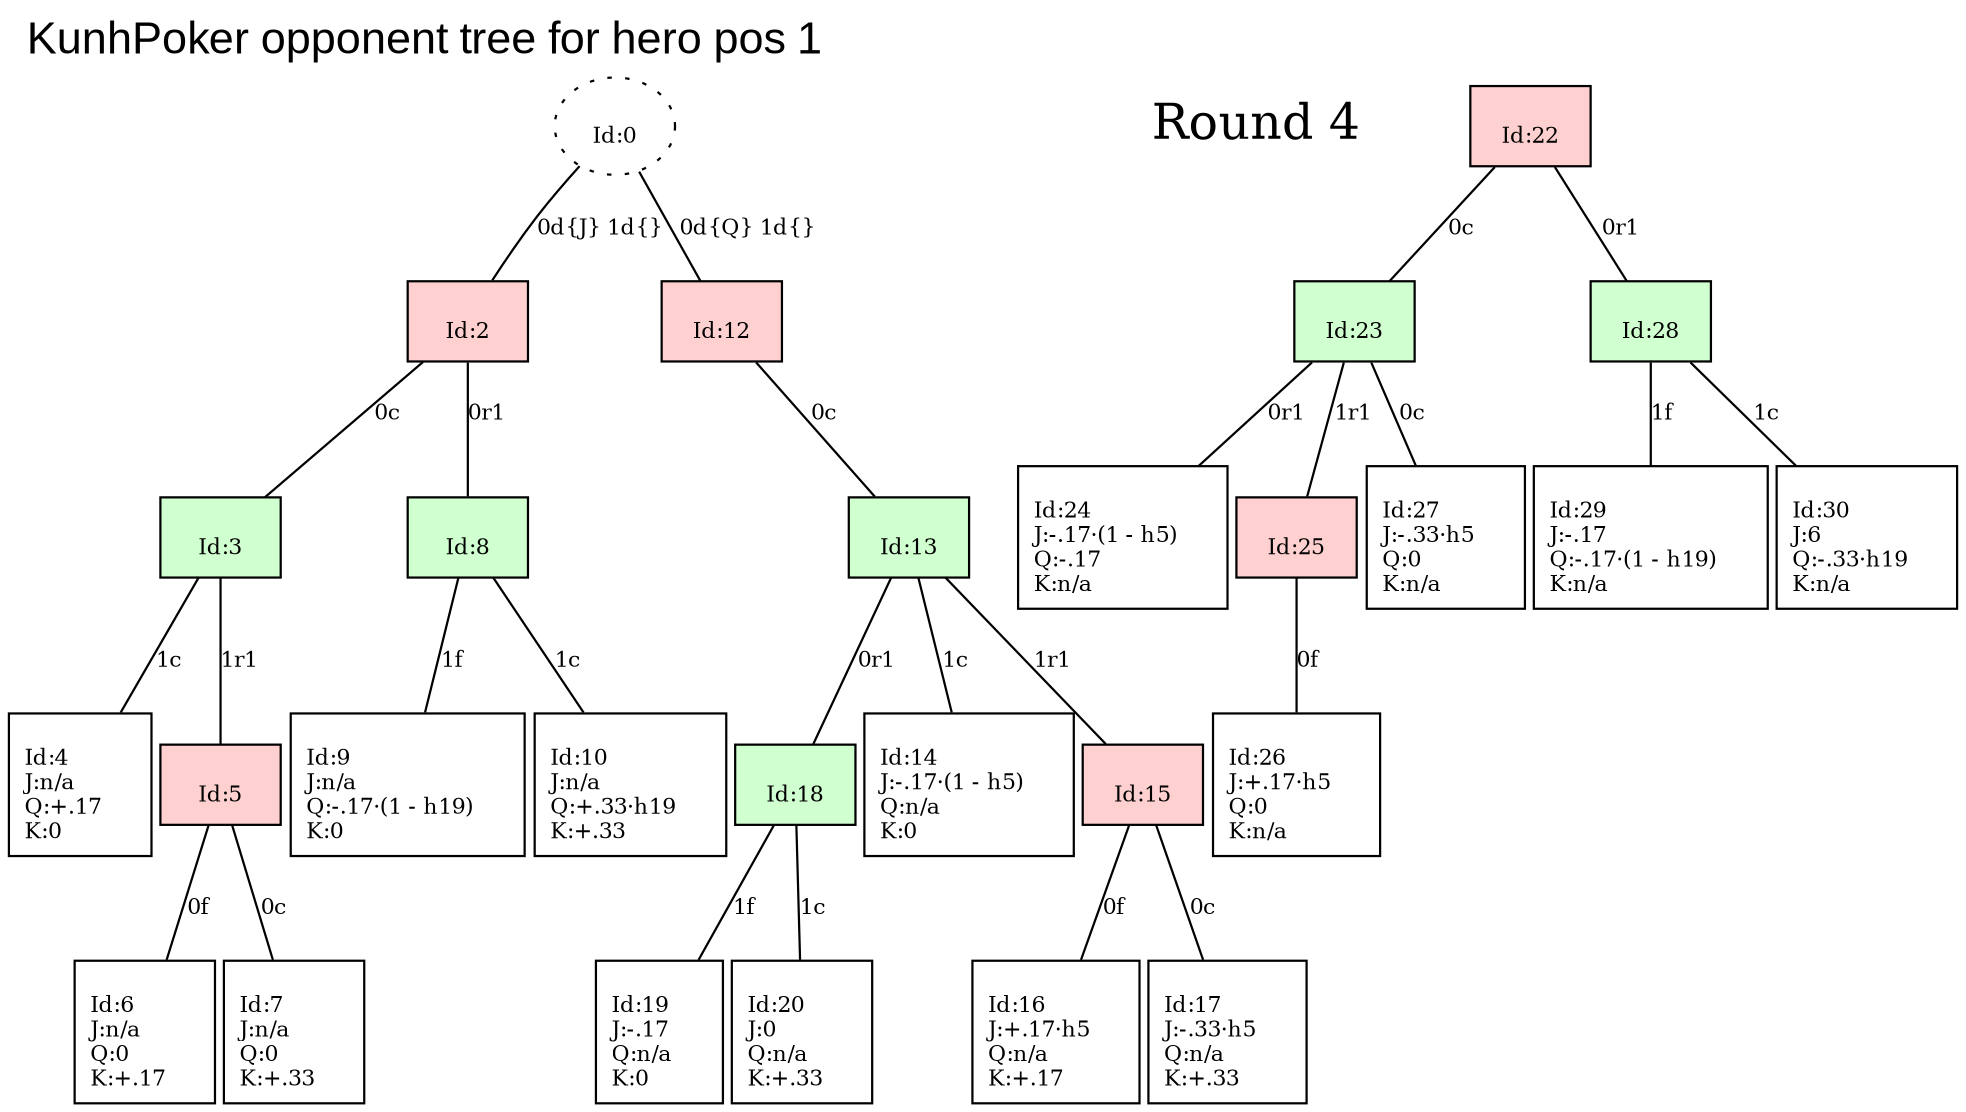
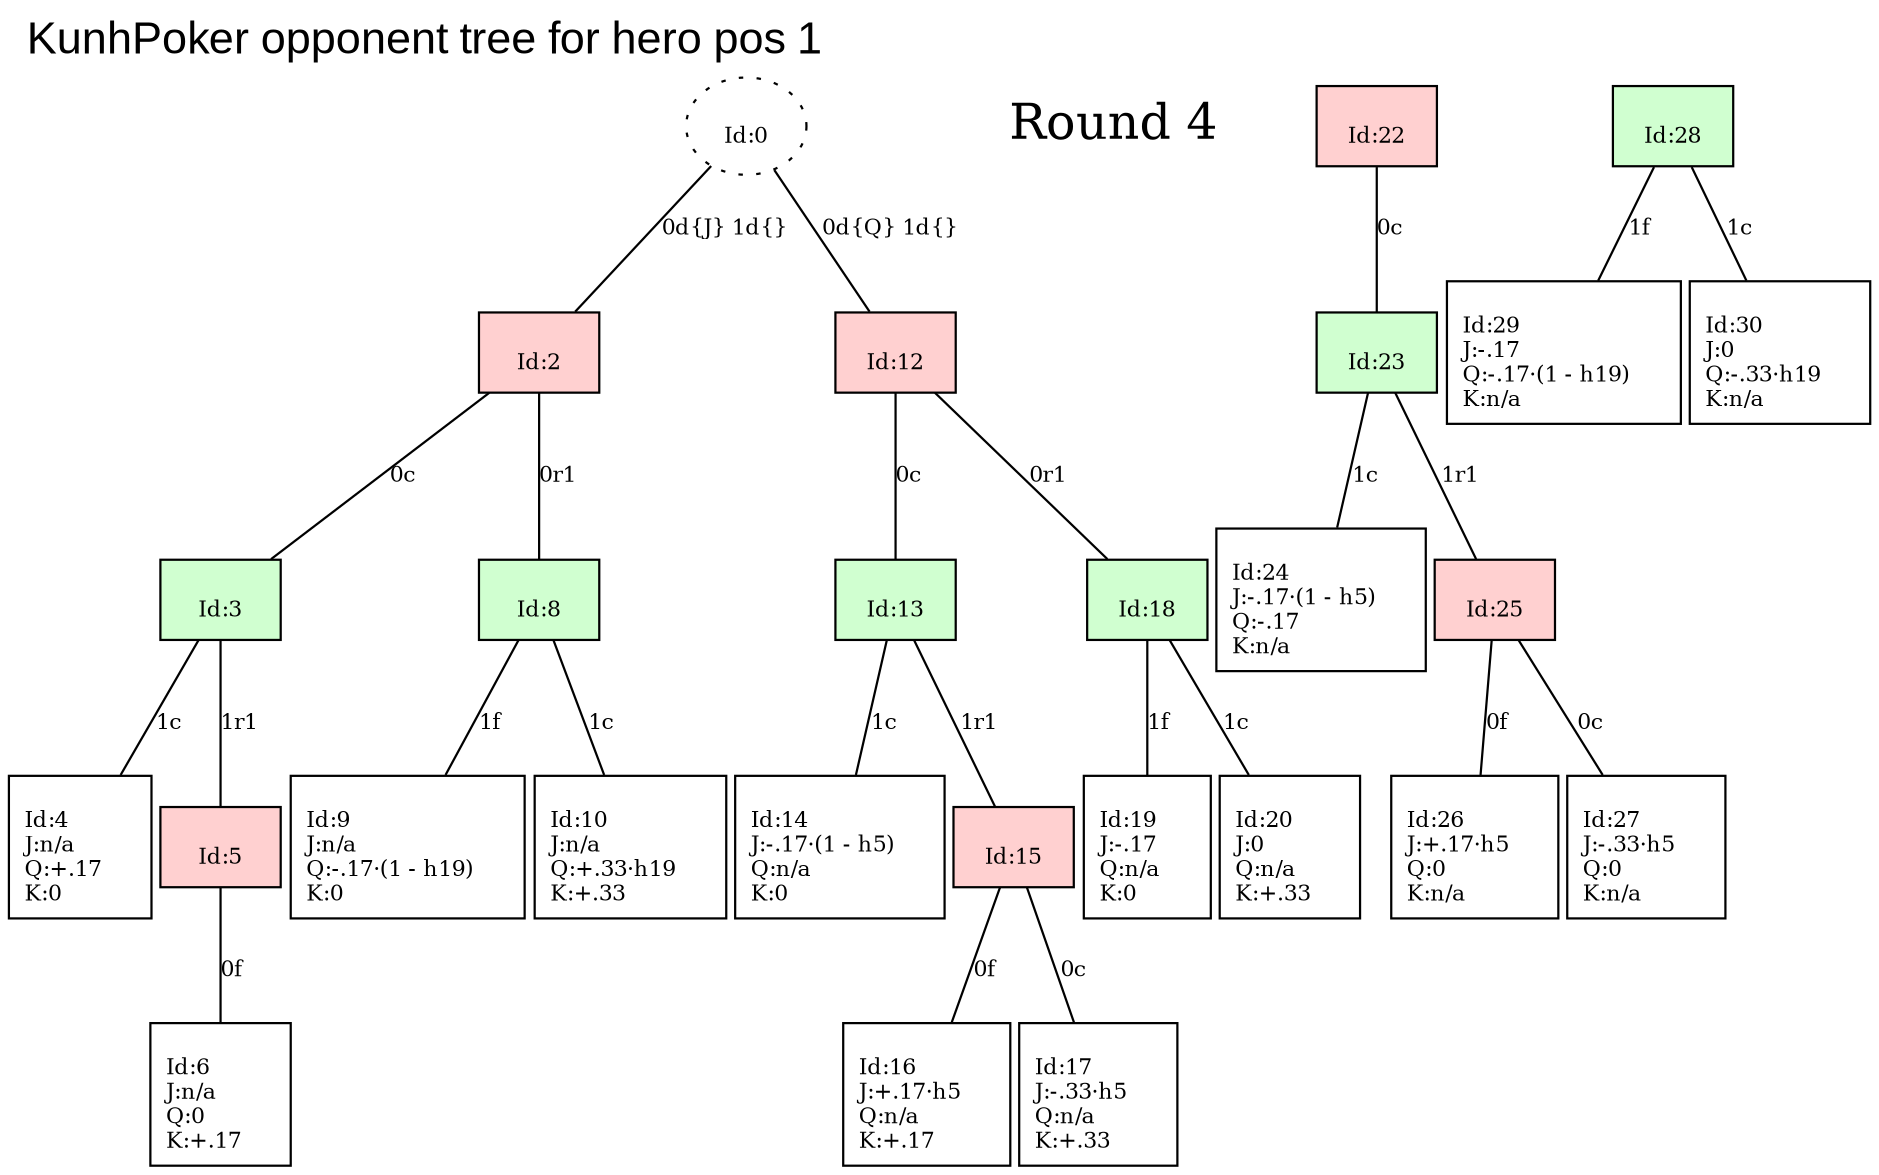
edge "Id:22" -- "Id:28": removed, label "0r1"
edge "Id:23" -- "Id:24": label "0r1" -> "1c"
edge "Id:23" -- "Id:27": now "Id:25" -- "Id:27"
node "Id:30": text "J:6" -> "J:0"
edge "Id:13" -- "Id:18": now "Id:12" -- "Id:18"
node "Id:7": removed
